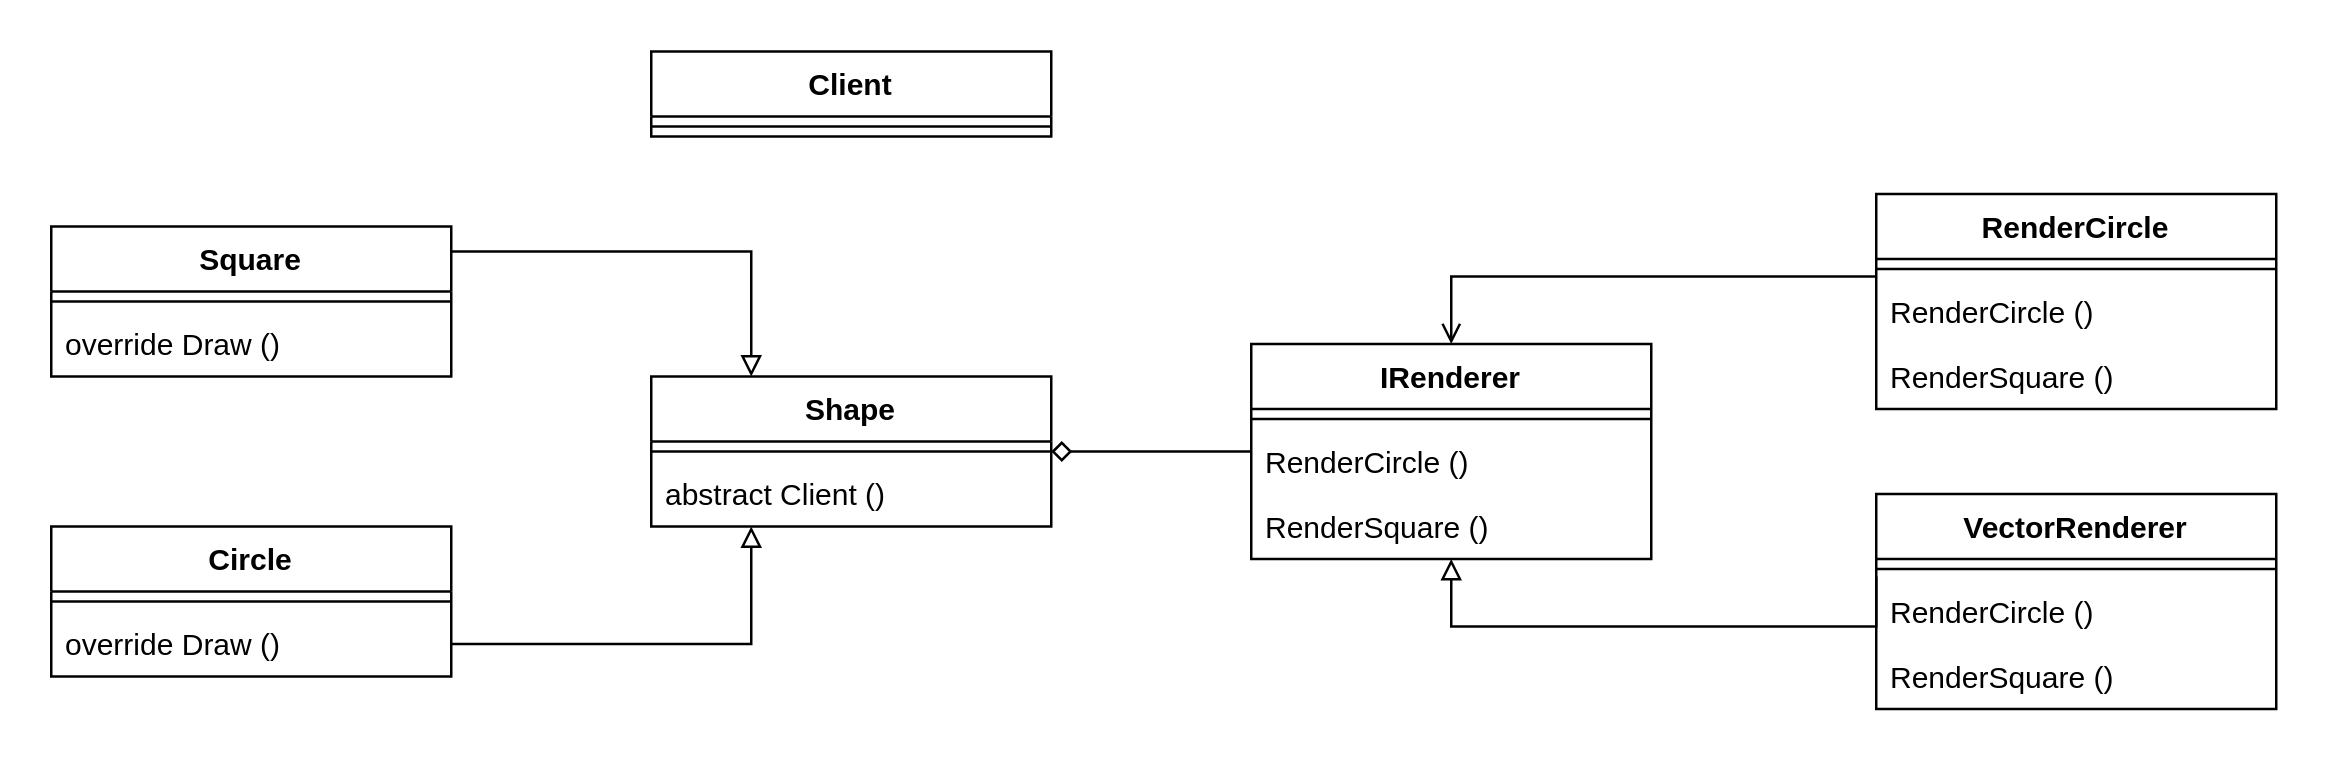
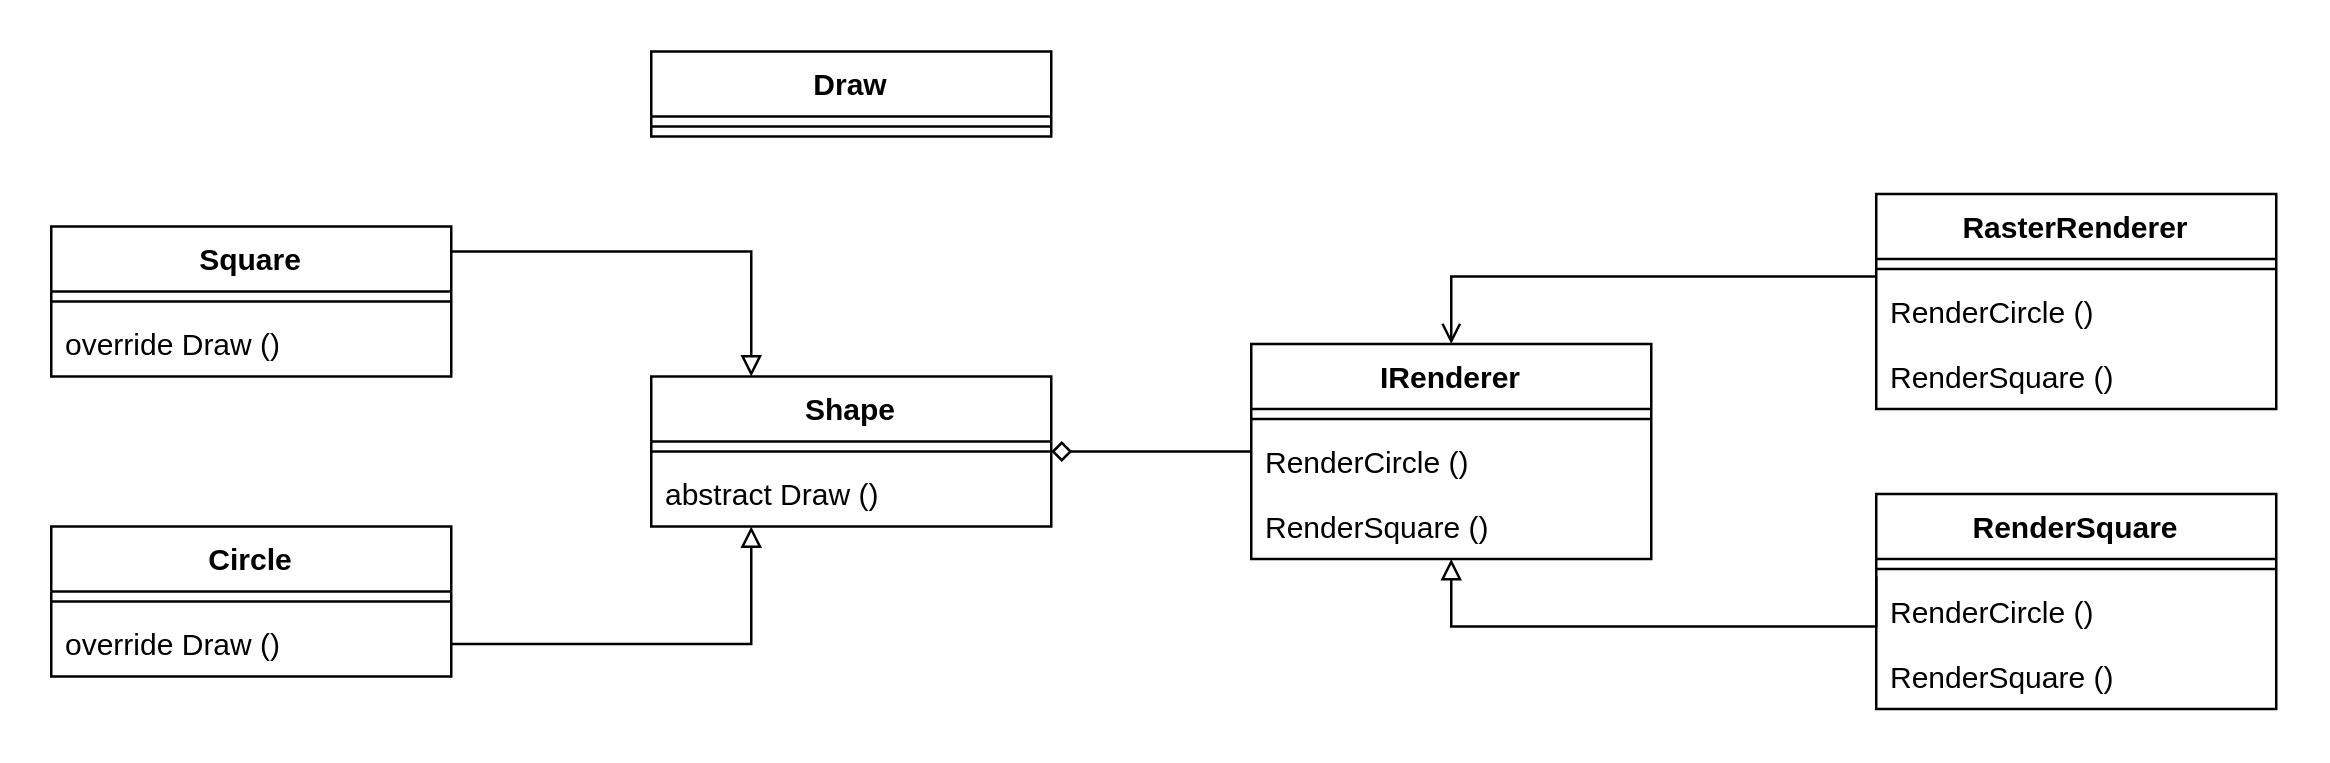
node "Client": label "Client" -> "Draw"
node "RenderCircle": label "RenderCircle" -> "RasterRenderer"
node "abstract Client ()": label "abstract Client ()" -> "abstract Draw ()"
node "VectorRenderer": label "VectorRenderer" -> "RenderSquare"
